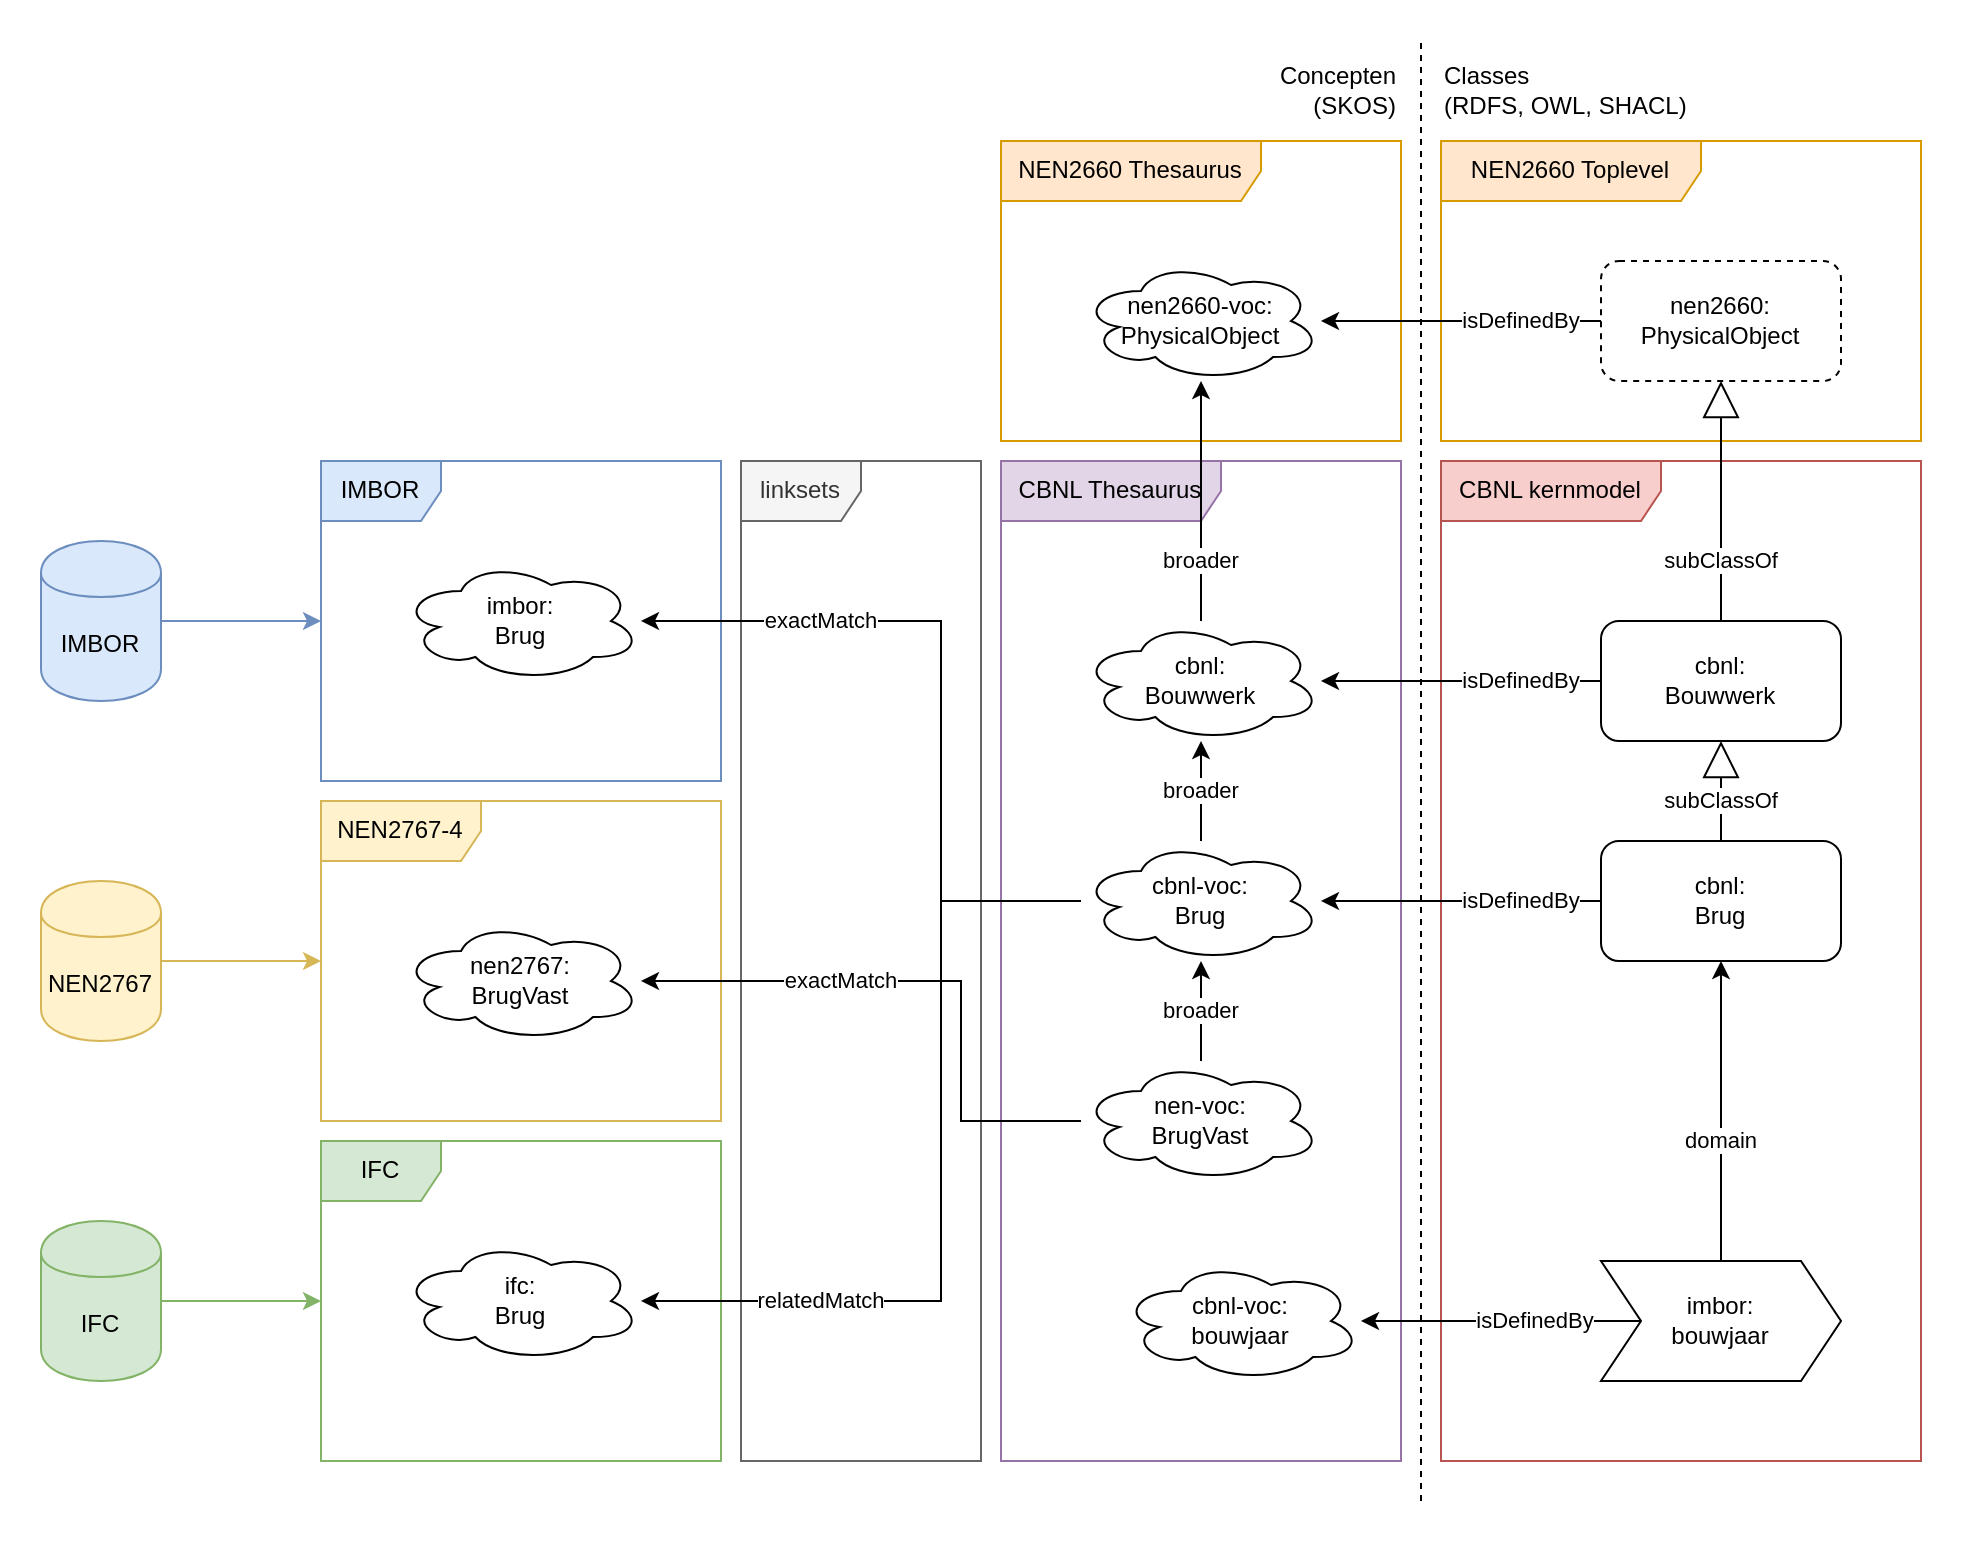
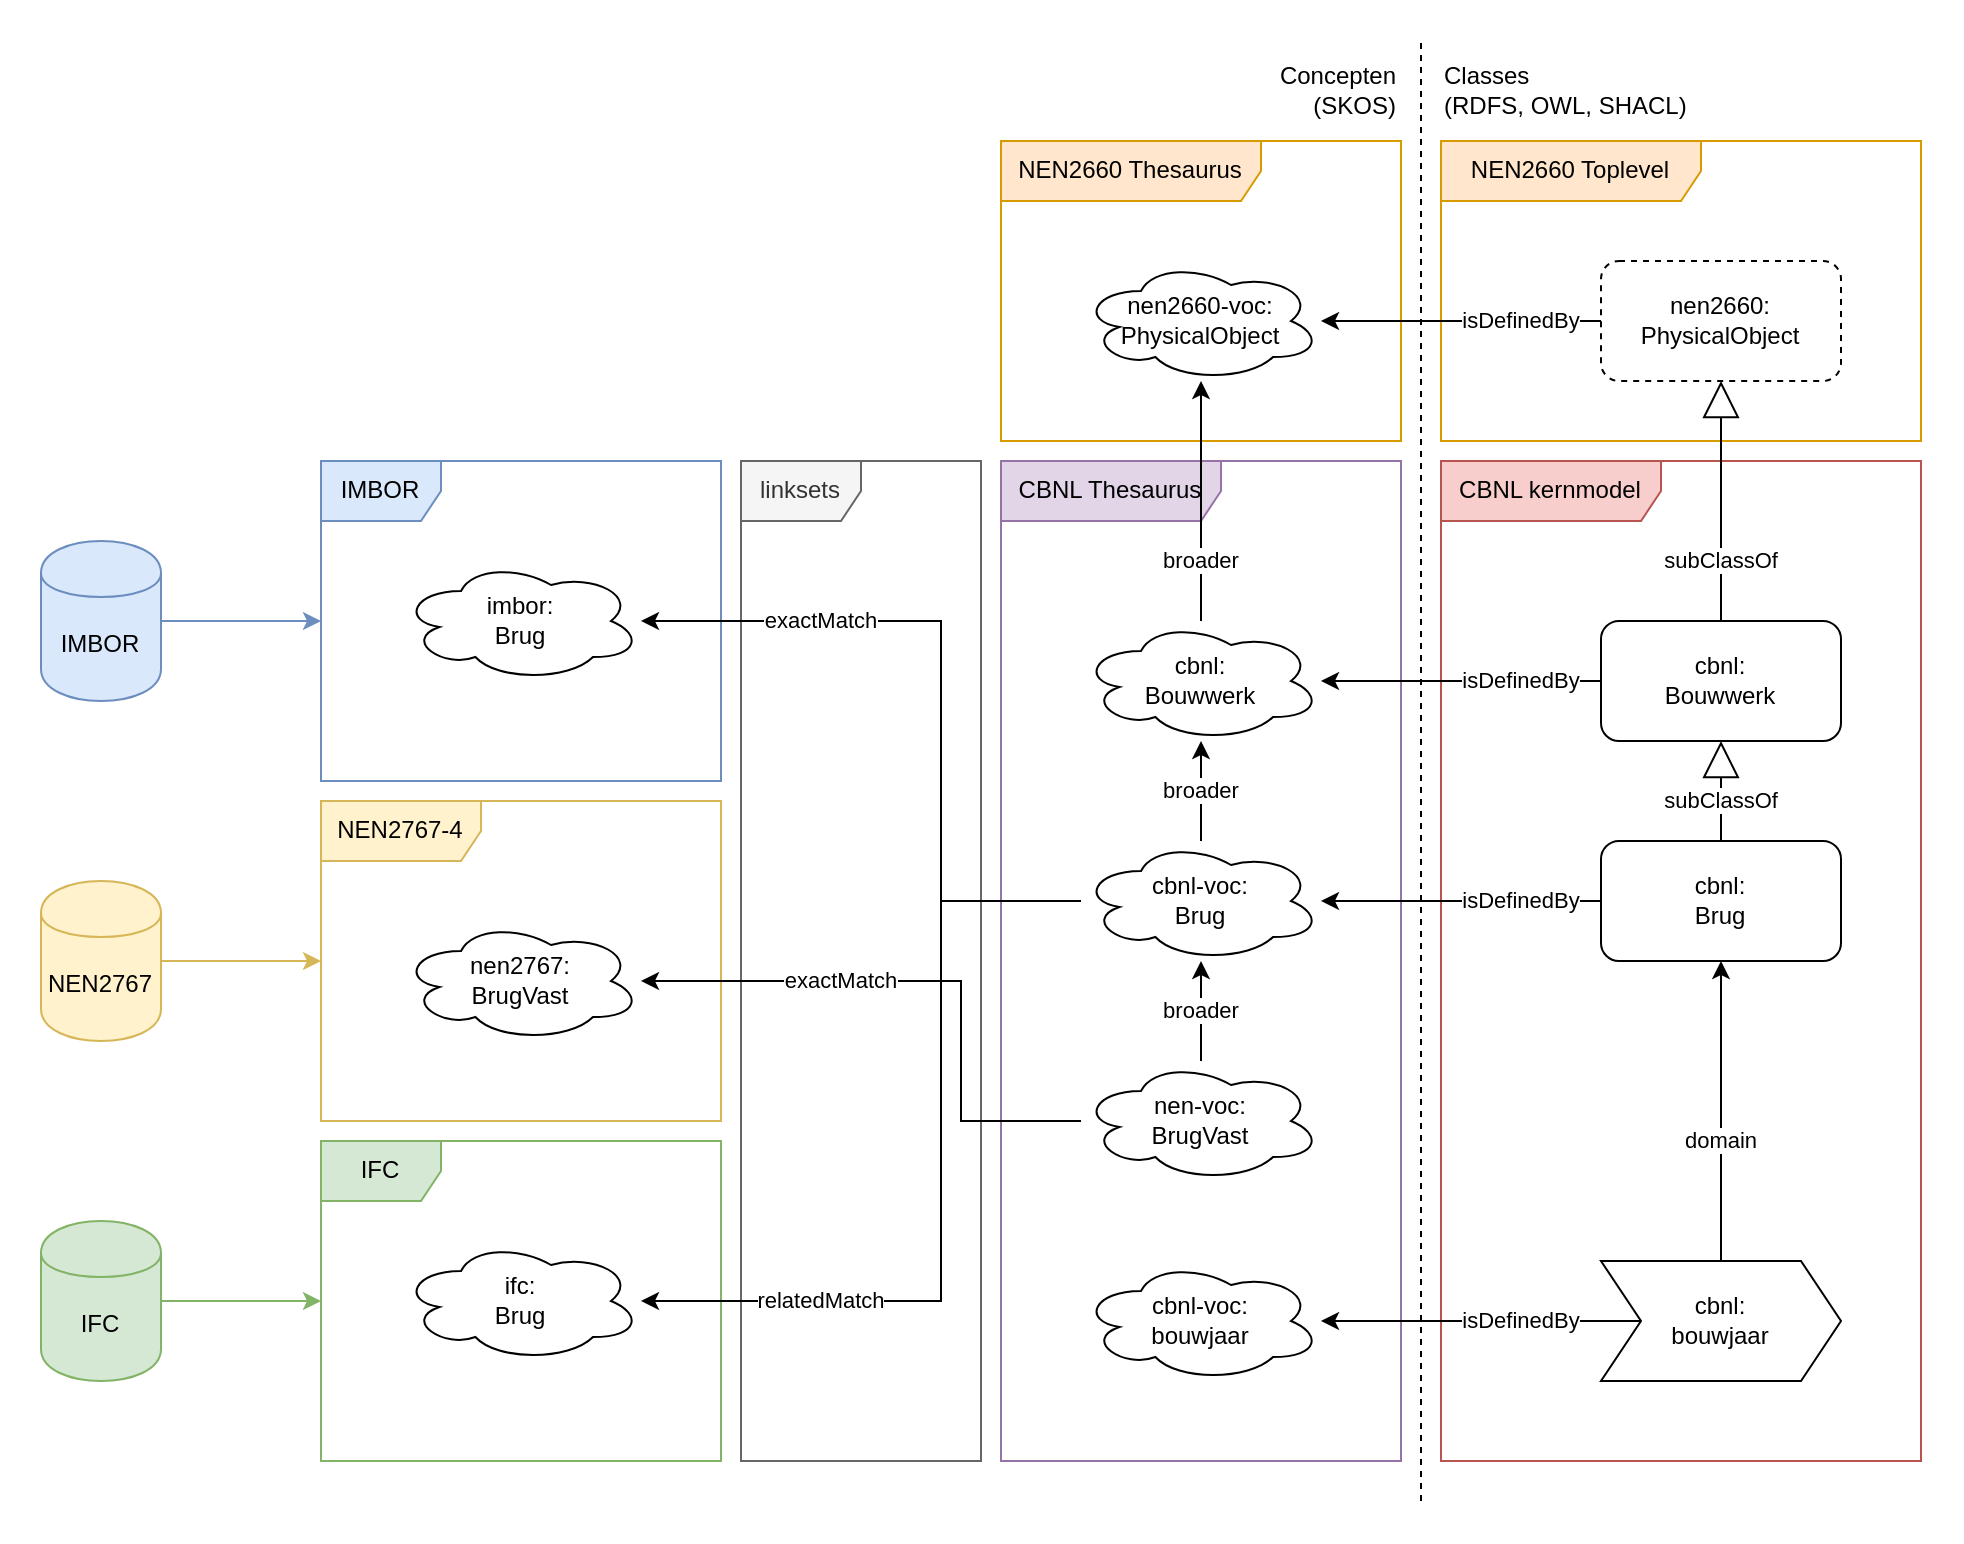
node "cbnl-voc: bouwjaar": moved (1241, 1321) -> (1201, 1321)
node "imbor: bouwjaar": label "imbor: bouwjaar" -> "cbnl: bouwjaar"
